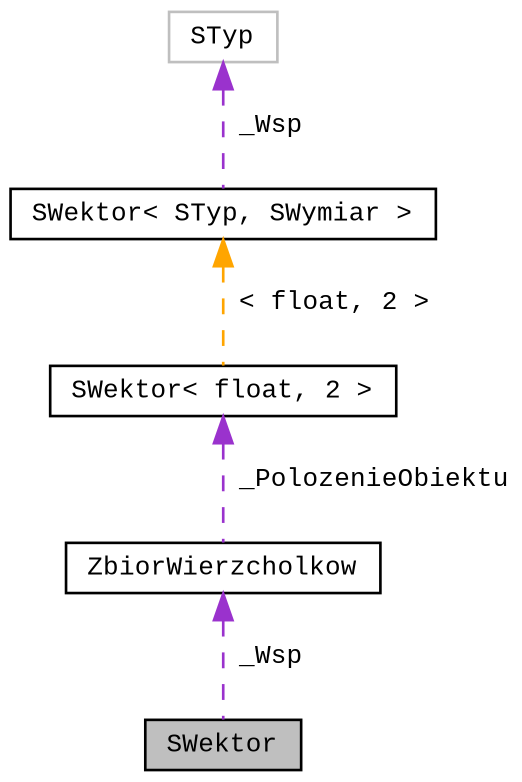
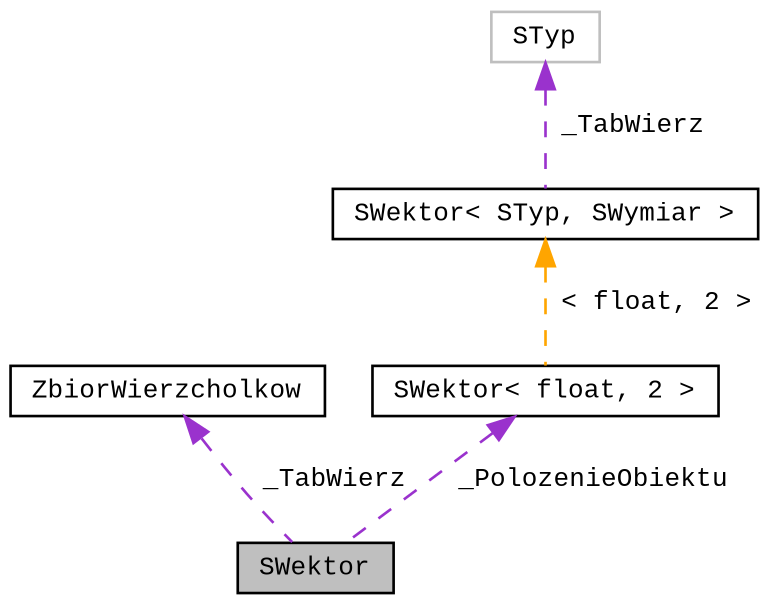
edge "SWektor< STyp, SWymiar >" -> "STyp": label " _Wsp" -> " _TabWierz"
edge "ZbiorWierzcholkow" -> "SWektor< float, 2 >": now "SWektor" -> "SWektor< float, 2 >"
edge "SWektor" -> "ZbiorWierzcholkow": label " _Wsp" -> " _TabWierz"
